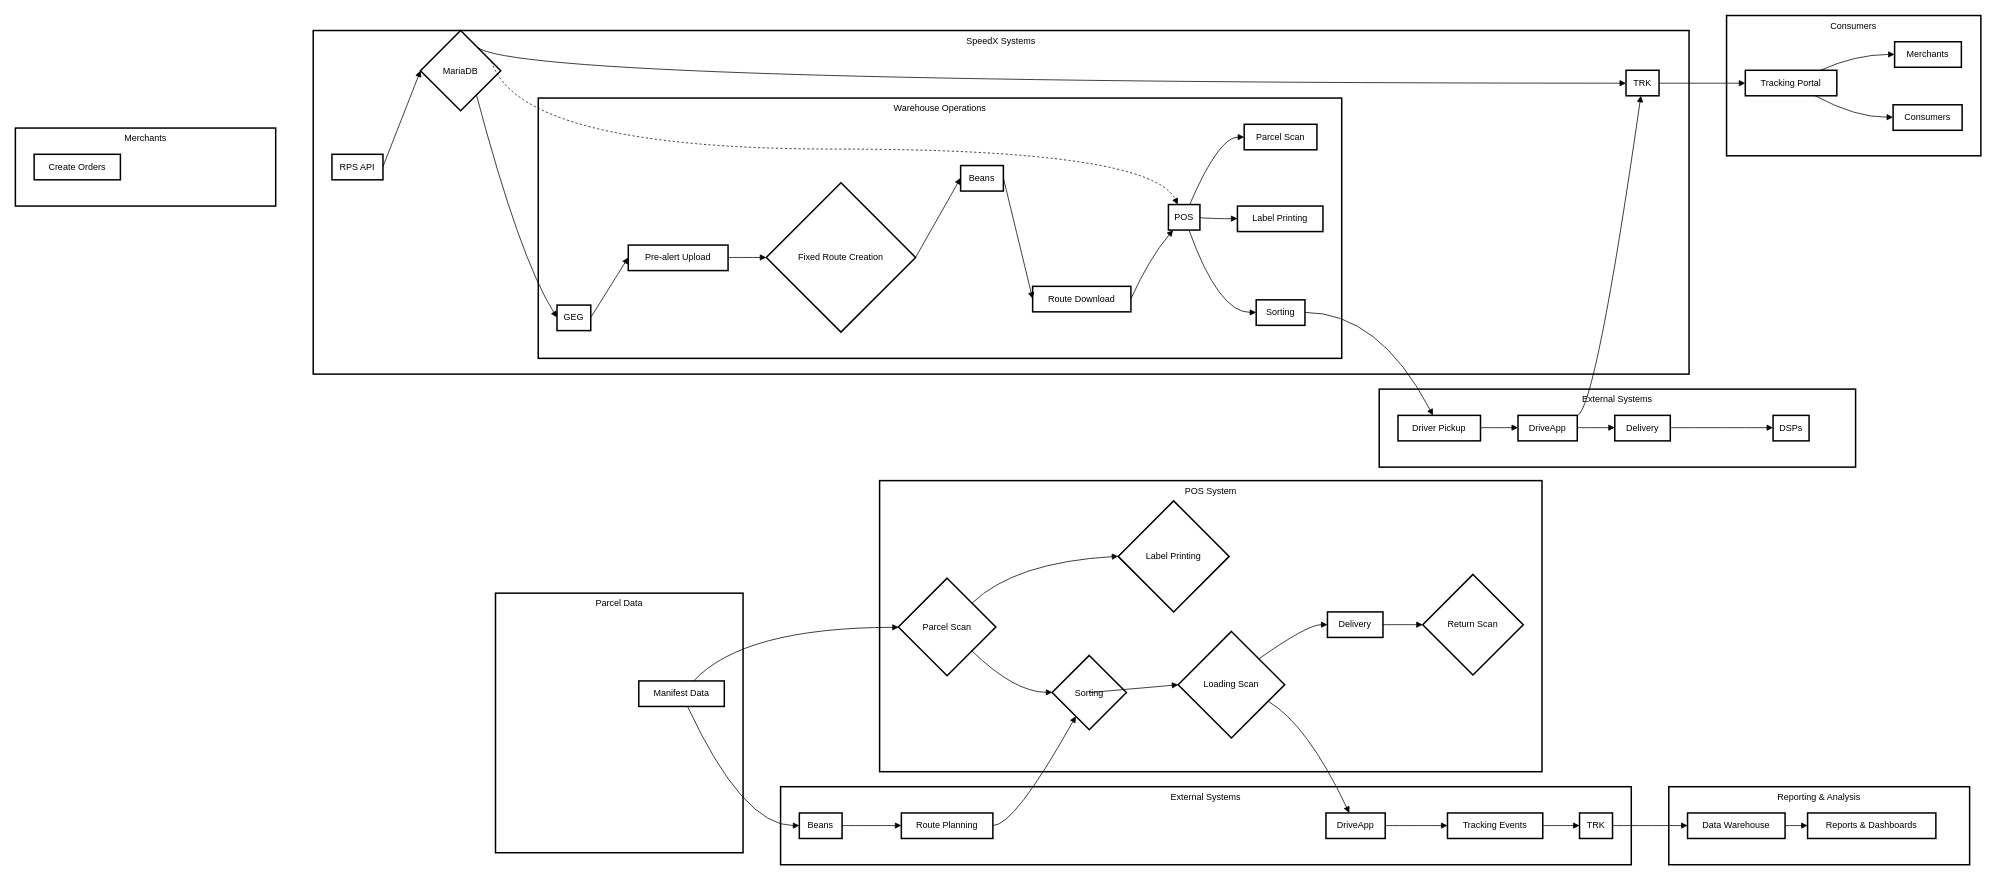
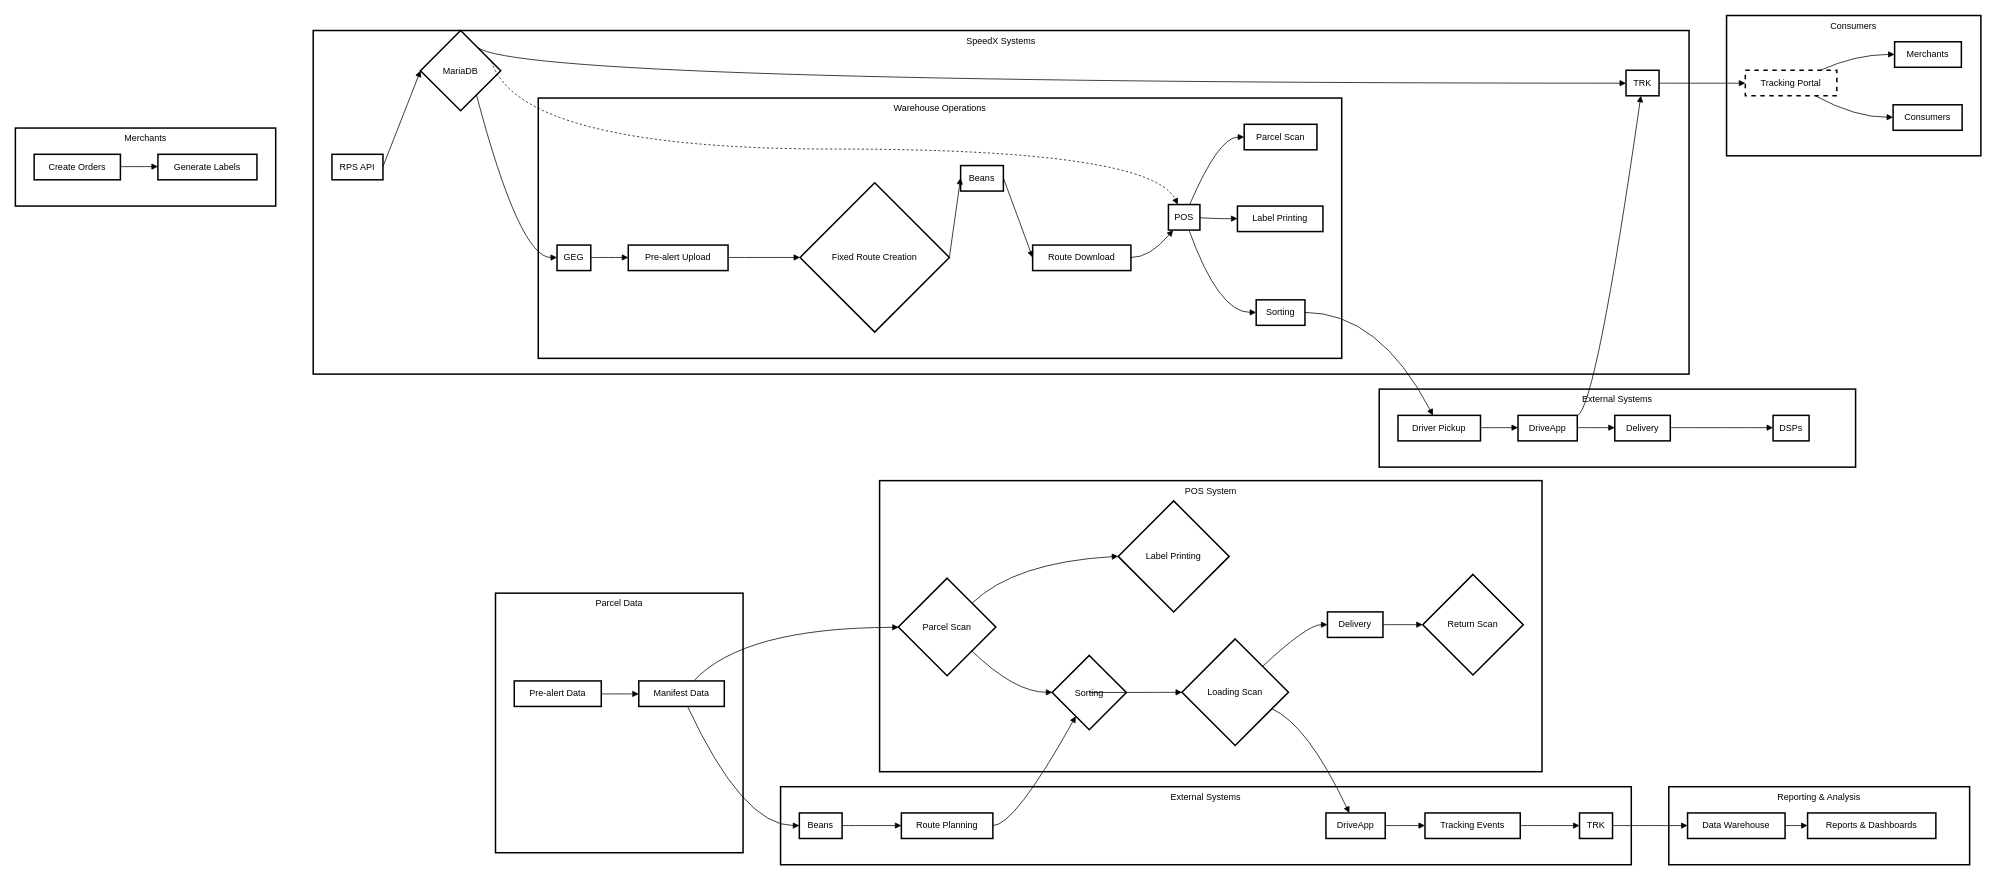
node "Tracking Portal": style solid -> dashed
edge "Create Orders" -> "Generate Labels": added
node "Generate Labels": added
node "Fixed Route Creation": moved (841, 257) -> (875, 257)
node "Route Download": moved (1082, 299) -> (1082, 258)
node "GEG": moved (574, 318) -> (574, 258)
node "Loading Scan": moved (1231, 684) -> (1235, 692)
node "Pre-alert Data": added
edge "Pre-alert Data" -> "Manifest Data": added
node "Tracking Events": moved (1495, 825) -> (1472, 825)
